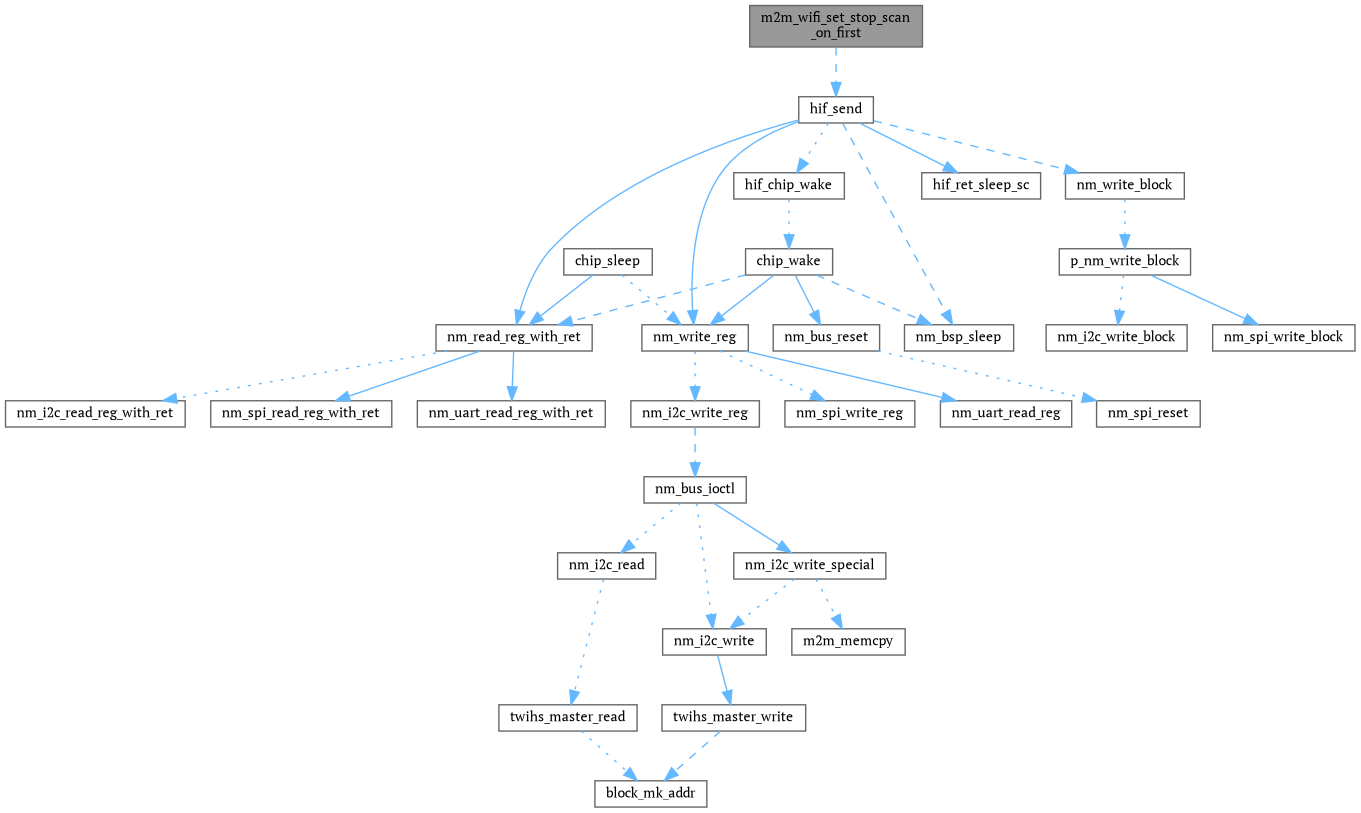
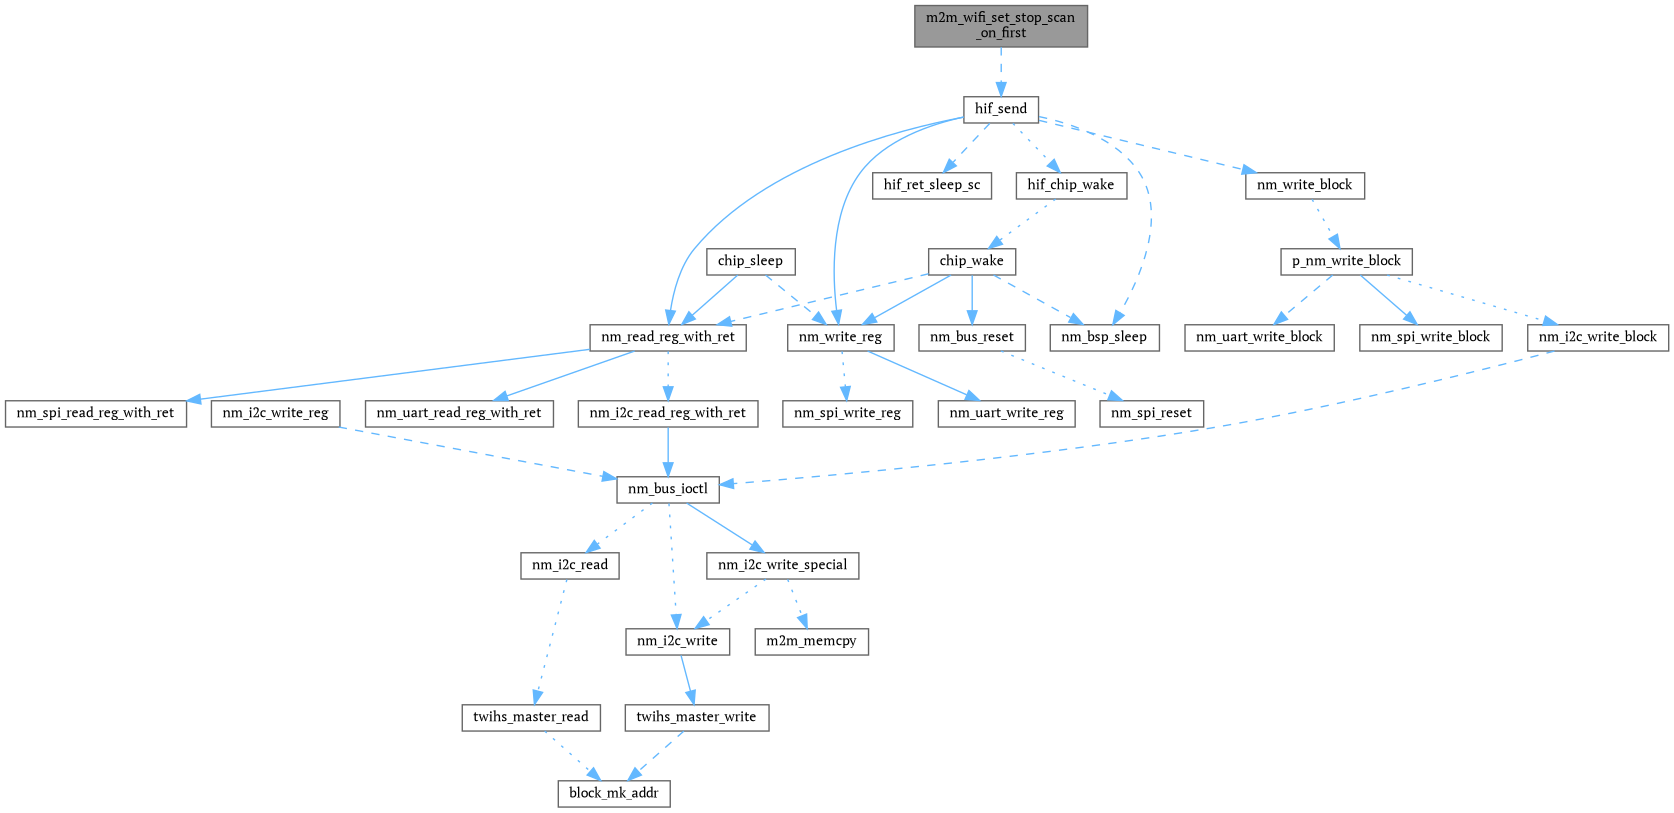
edge "hif_send" -> "hif_ret_sleep_sc": style solid -> dashed
edge "chip_sleep" -> "nm_write_reg": style dotted -> dashed
node "nm_uart_write_block": added
edge "nm_write_reg" -> "nm_i2c_write_reg": removed
node "nm_uart_read_reg": label "nm_uart_read_reg" -> "nm_uart_write_reg"
edge "nm_i2c_write_block" -> "nm_bus_ioctl": added
edge "nm_i2c_read_reg_with_ret" -> "nm_bus_ioctl": added
